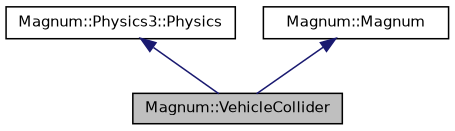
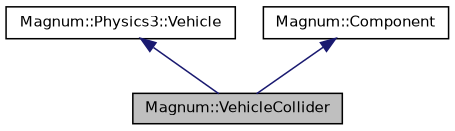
node "Magnum::Physics3::Physics": label "Magnum::Physics3::Physics" -> "Magnum::Physics3::Vehicle"
node "Magnum::Magnum": label "Magnum::Magnum" -> "Magnum::Component"
